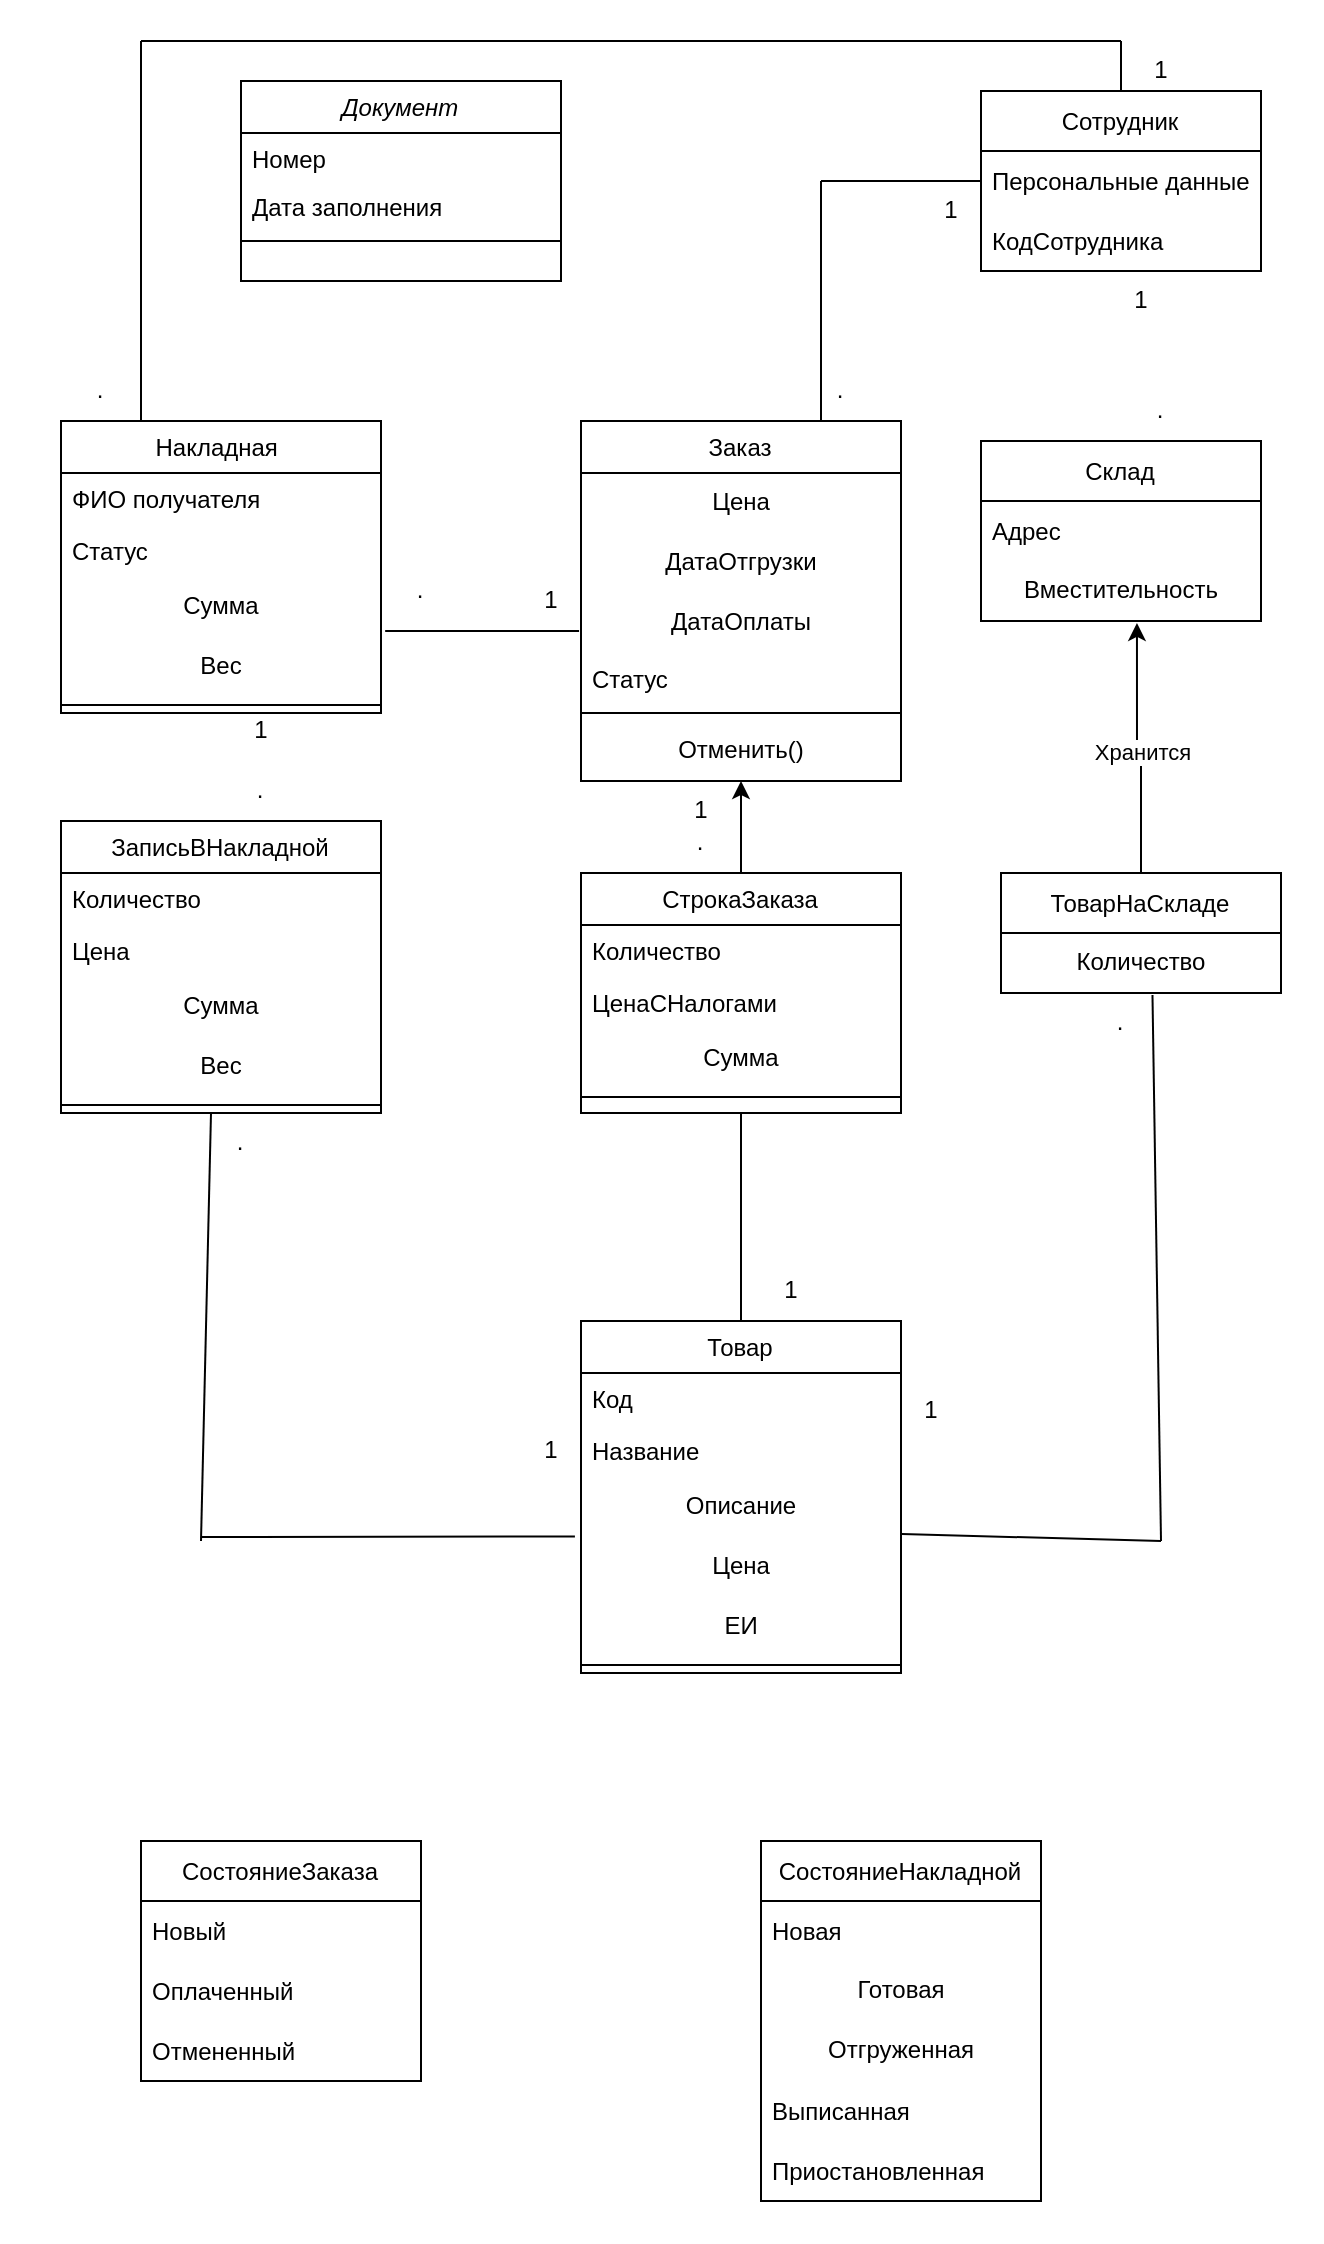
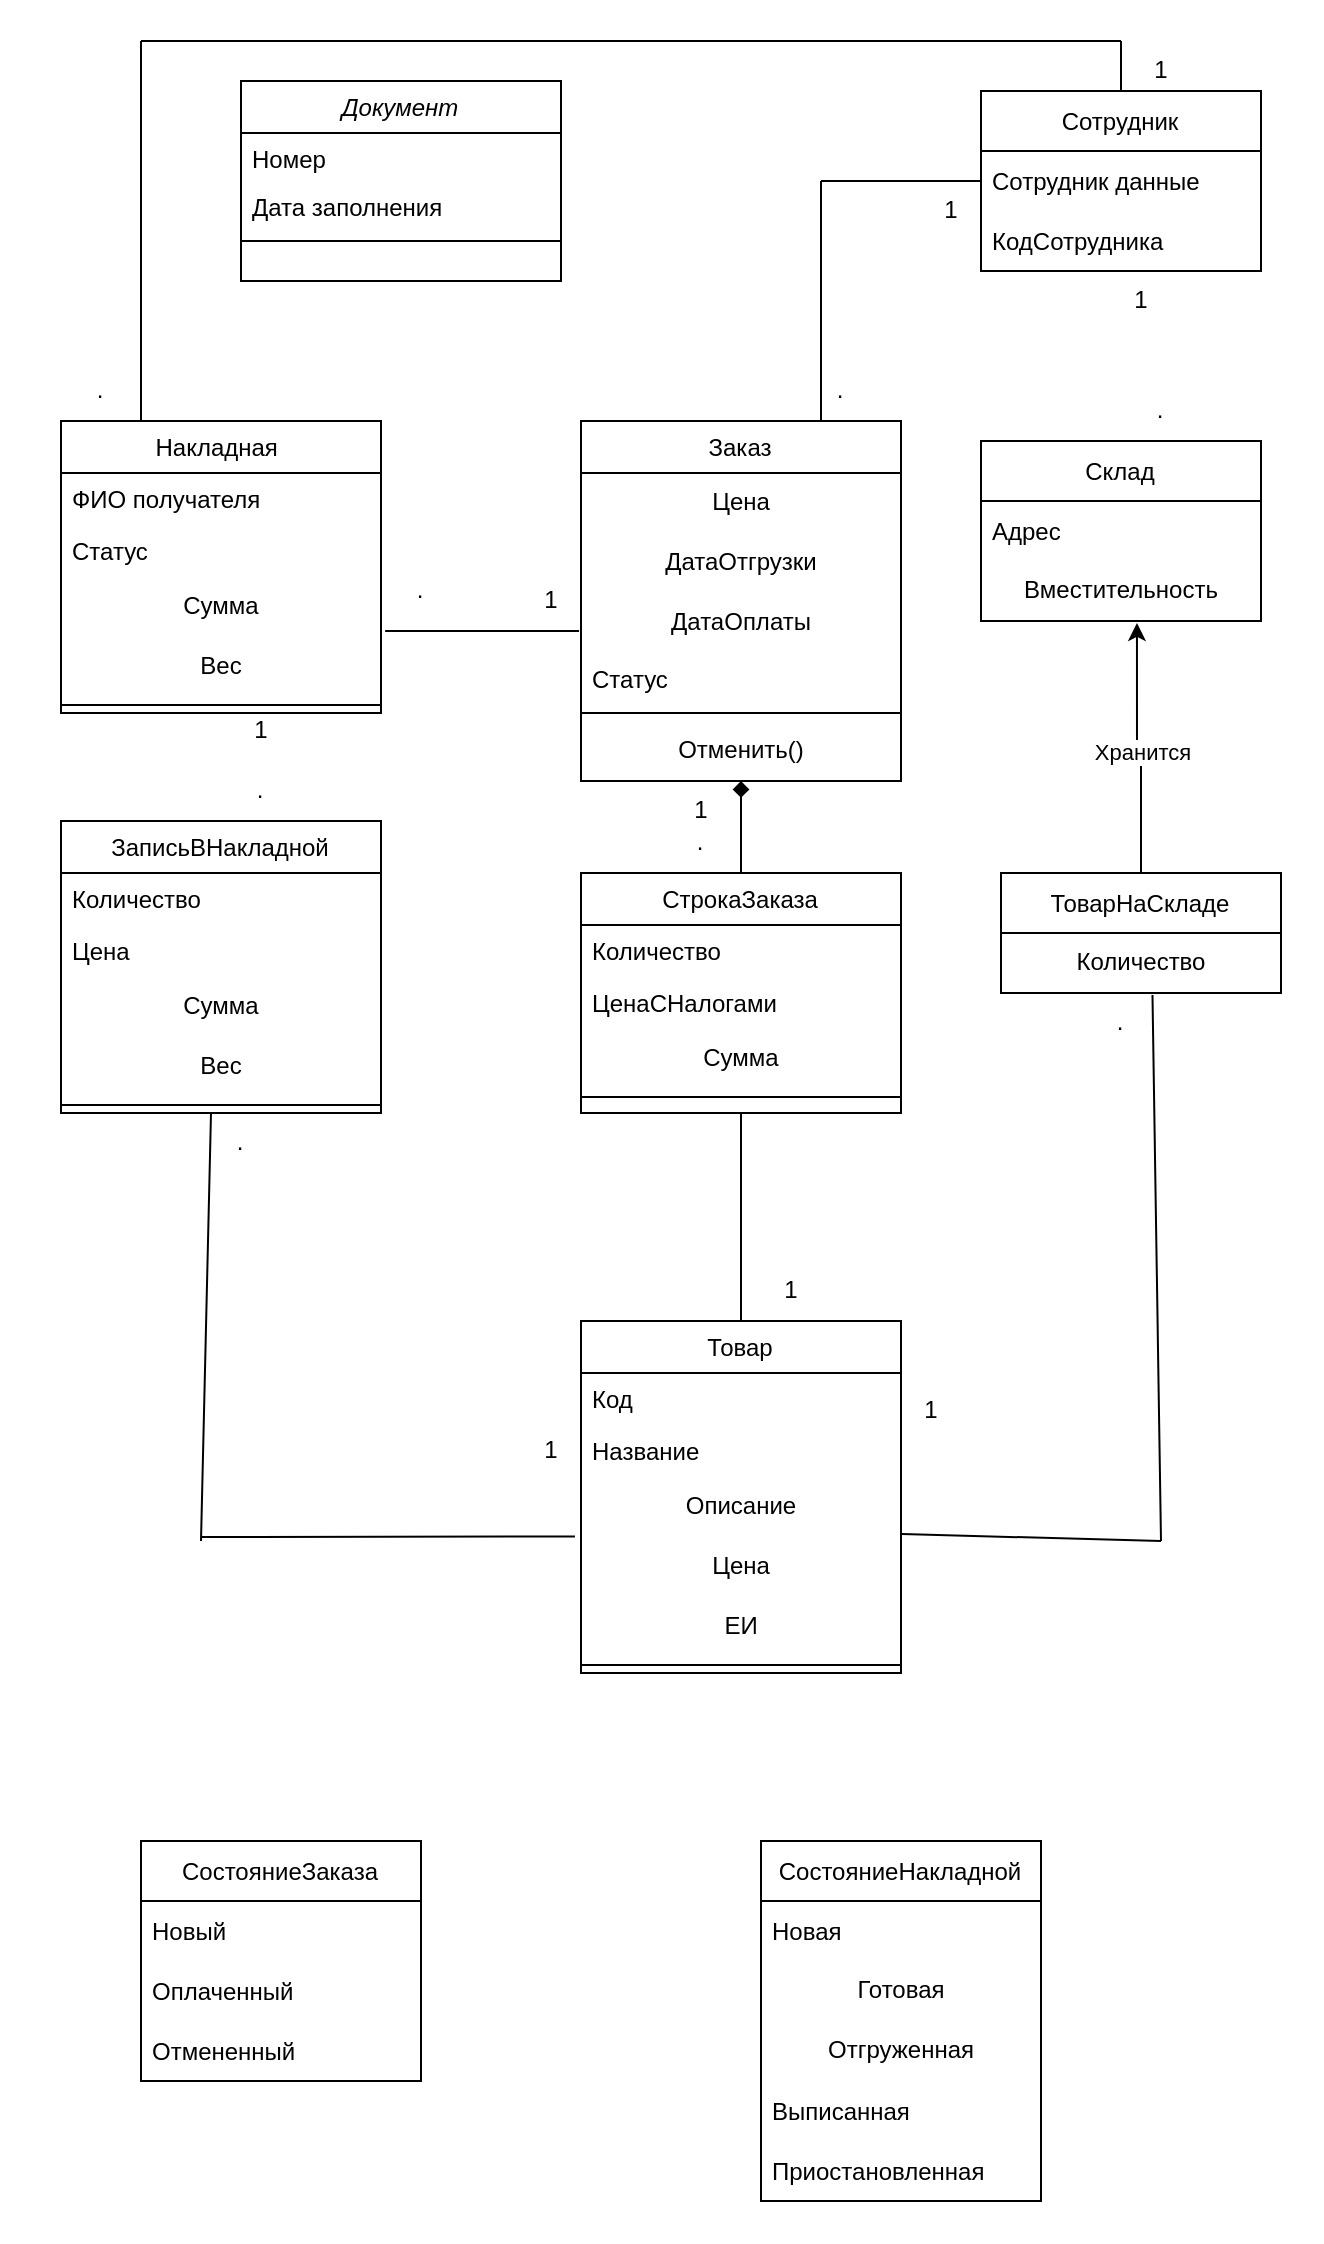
node "Персональные данные": label "Персональные данные" -> "Сотрудник данные"
edge "СтрокаЗаказа" -> "Отменить()": arrowhead classic -> diamond
